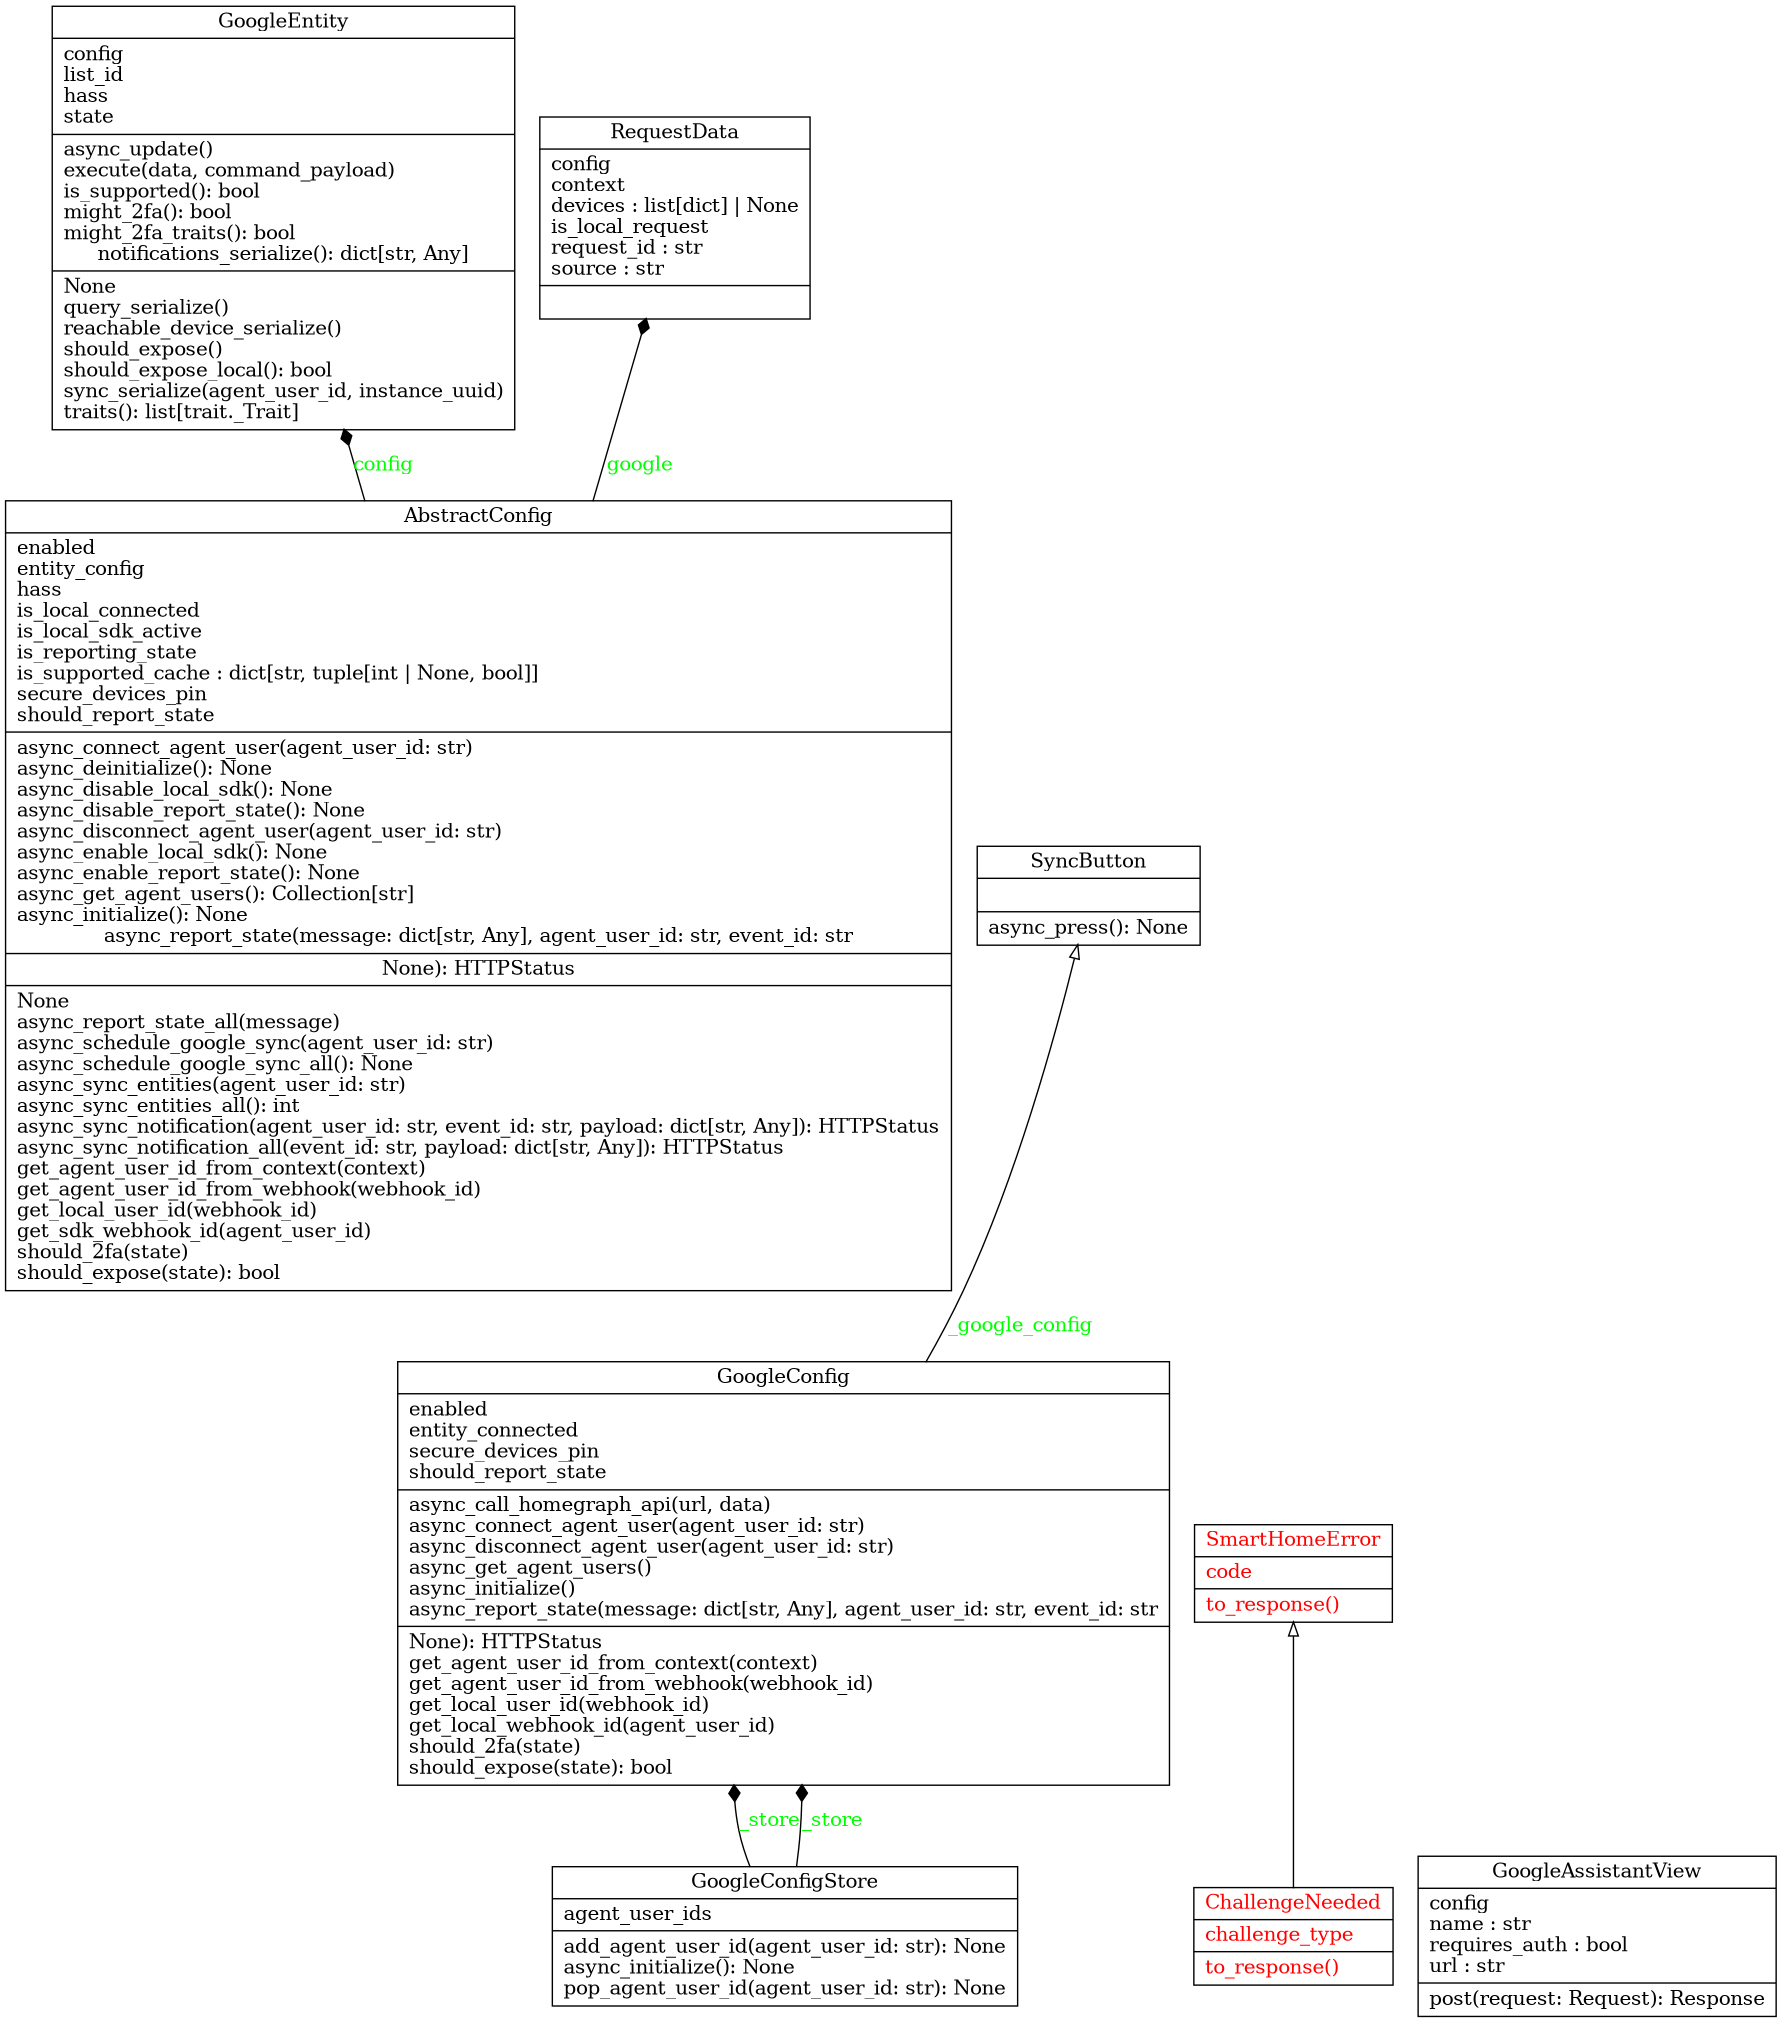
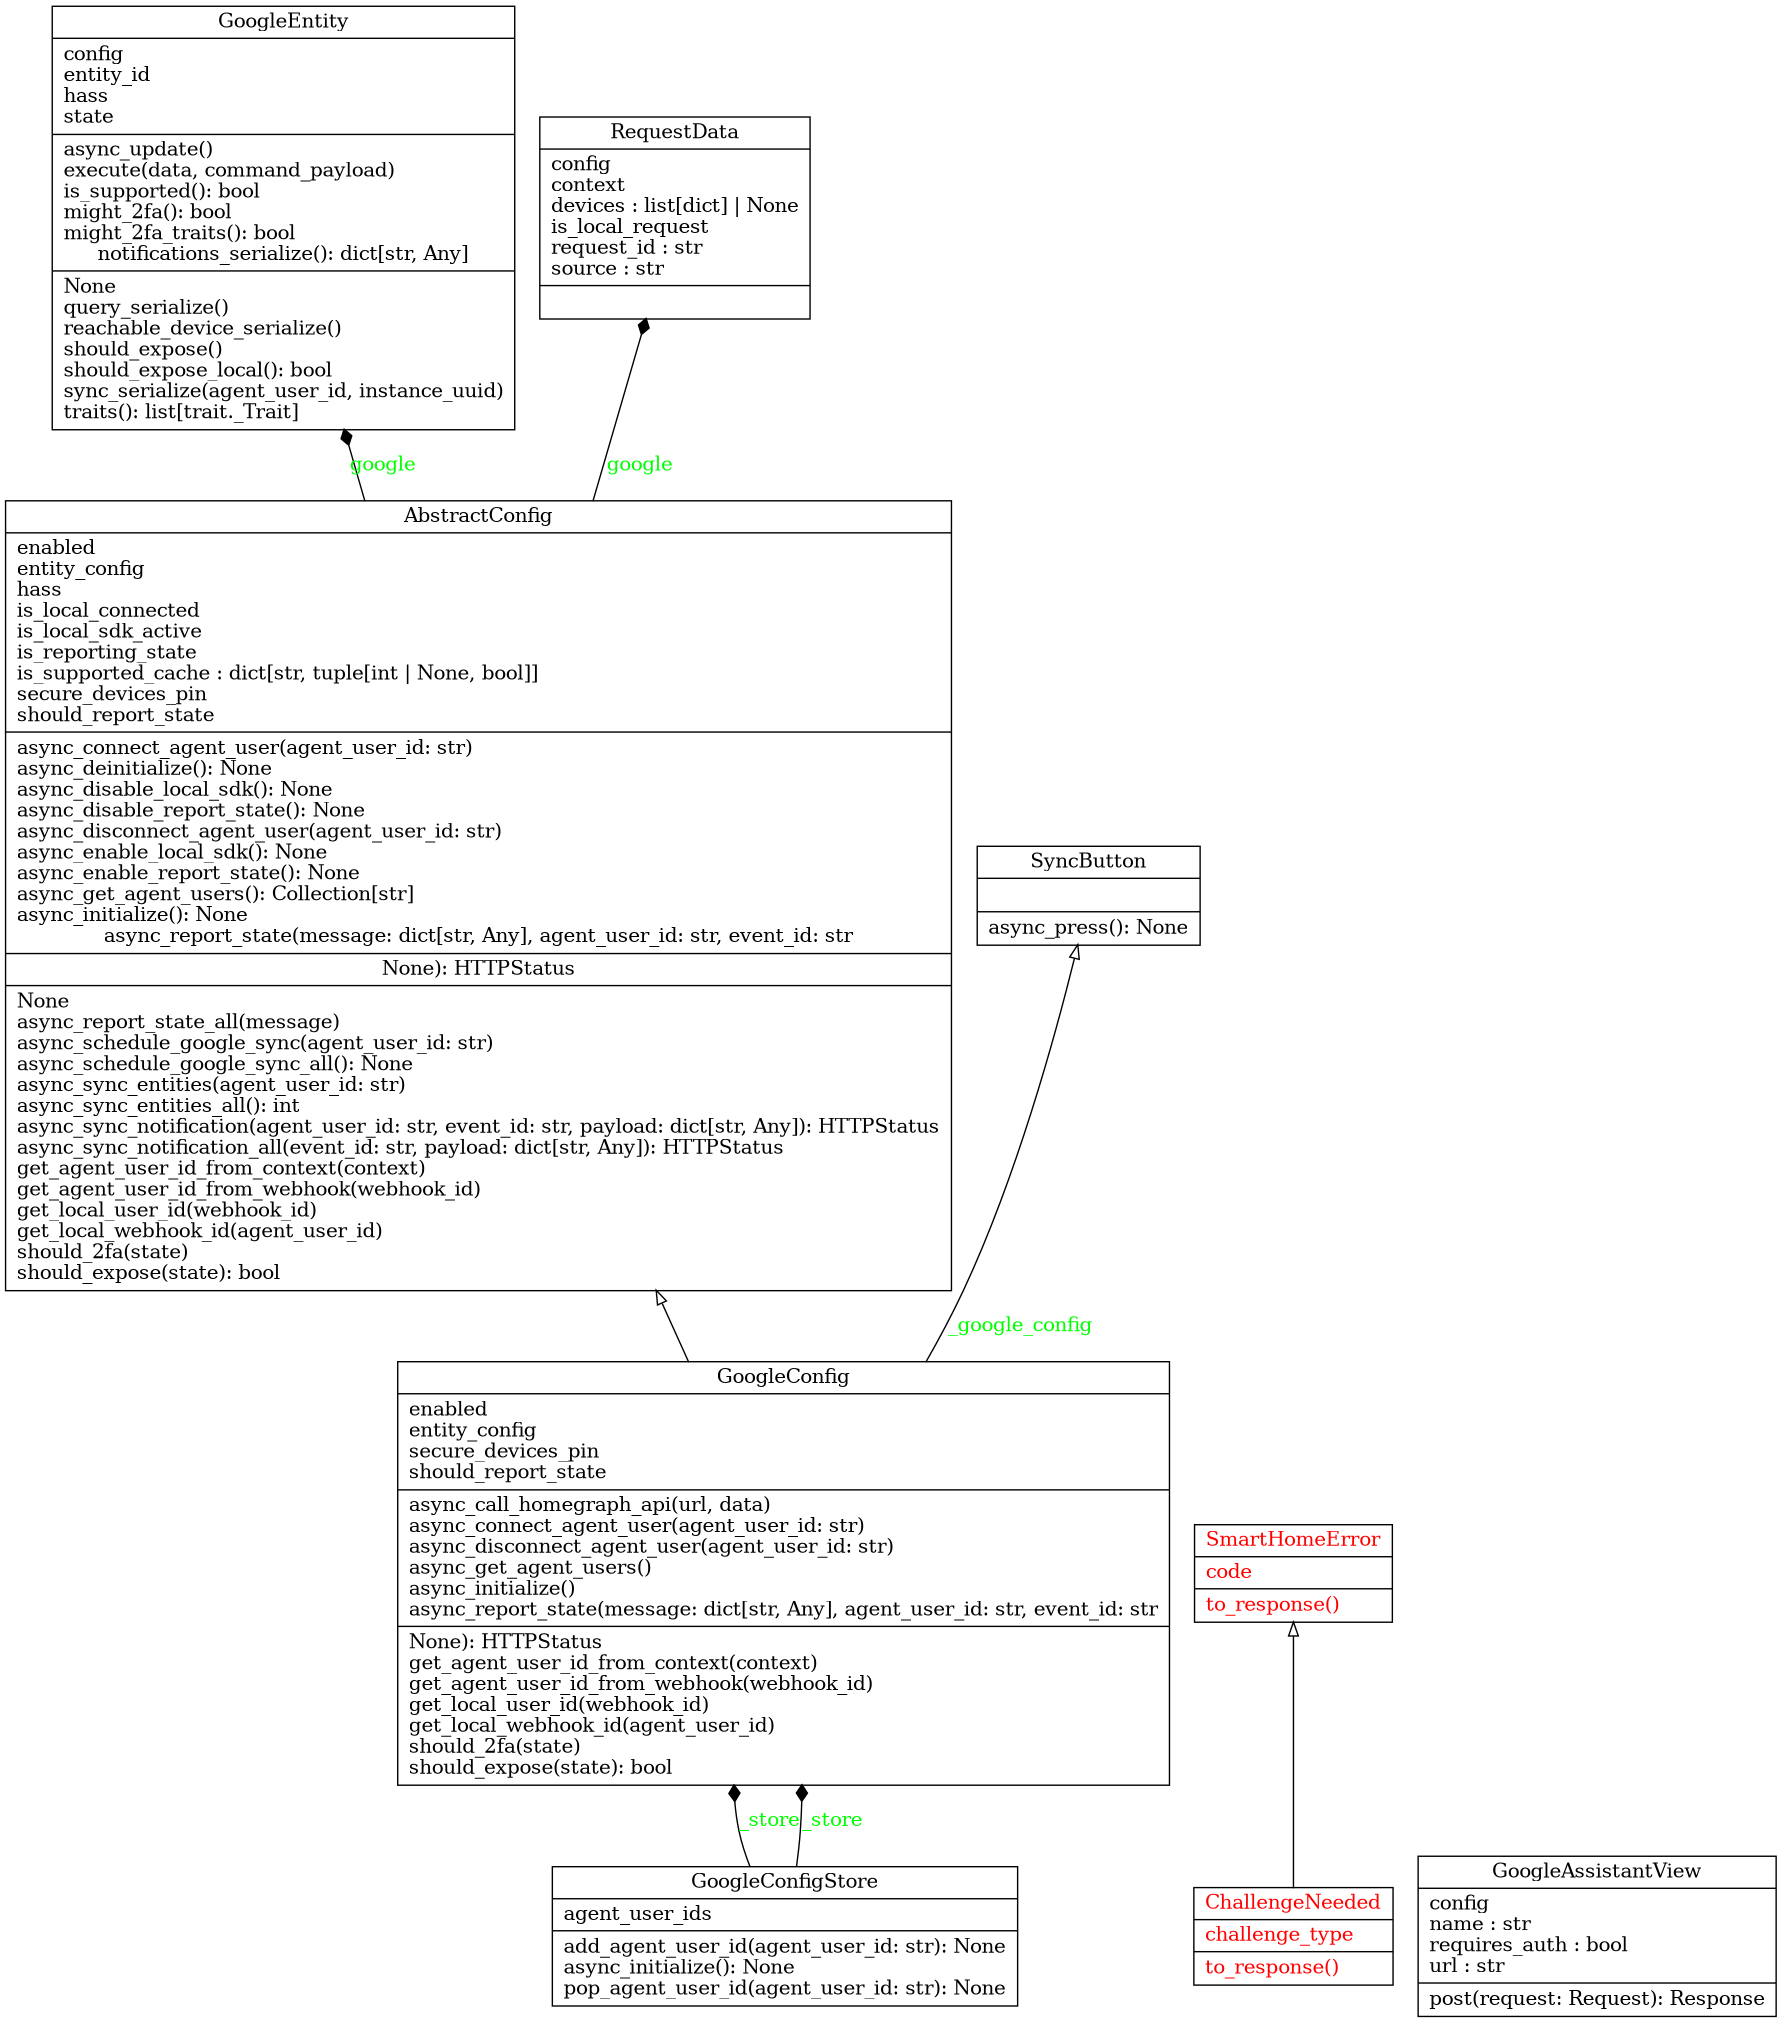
node "GoogleEntity": text "list_id" -> "entity_id"
edge "AbstractConfig" -> "GoogleEntity": label "config" -> "google"
node "AbstractConfig": text "get_sdk_webhook_id(agent_user_id)" -> "get_local_webhook_id(agent_user_id)"
edge "GoogleConfig" -> "AbstractConfig": added
node "GoogleConfig": text "entity_connected" -> "entity_config"
